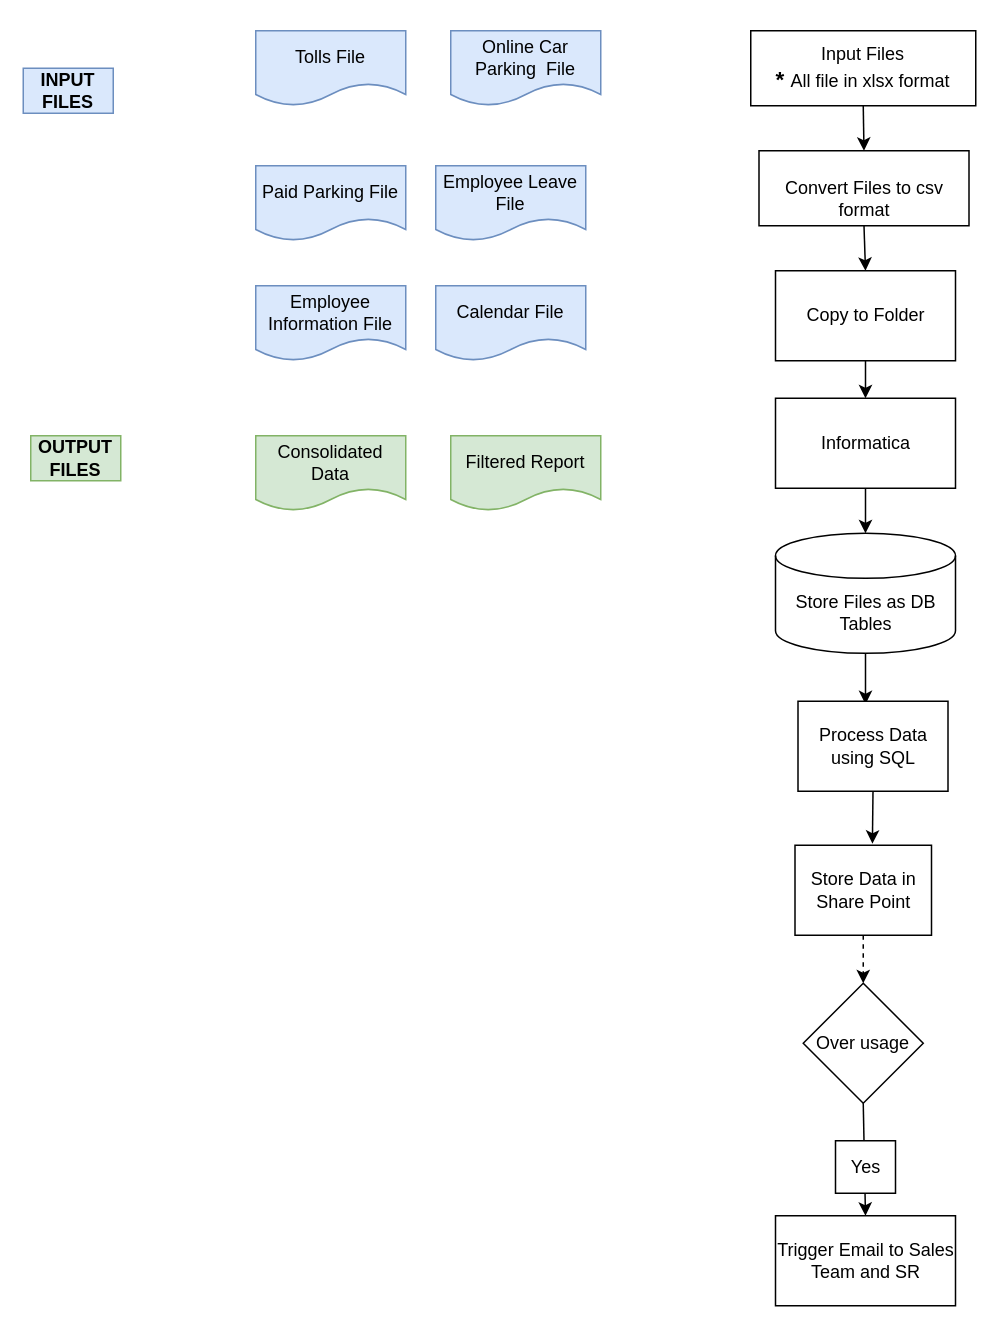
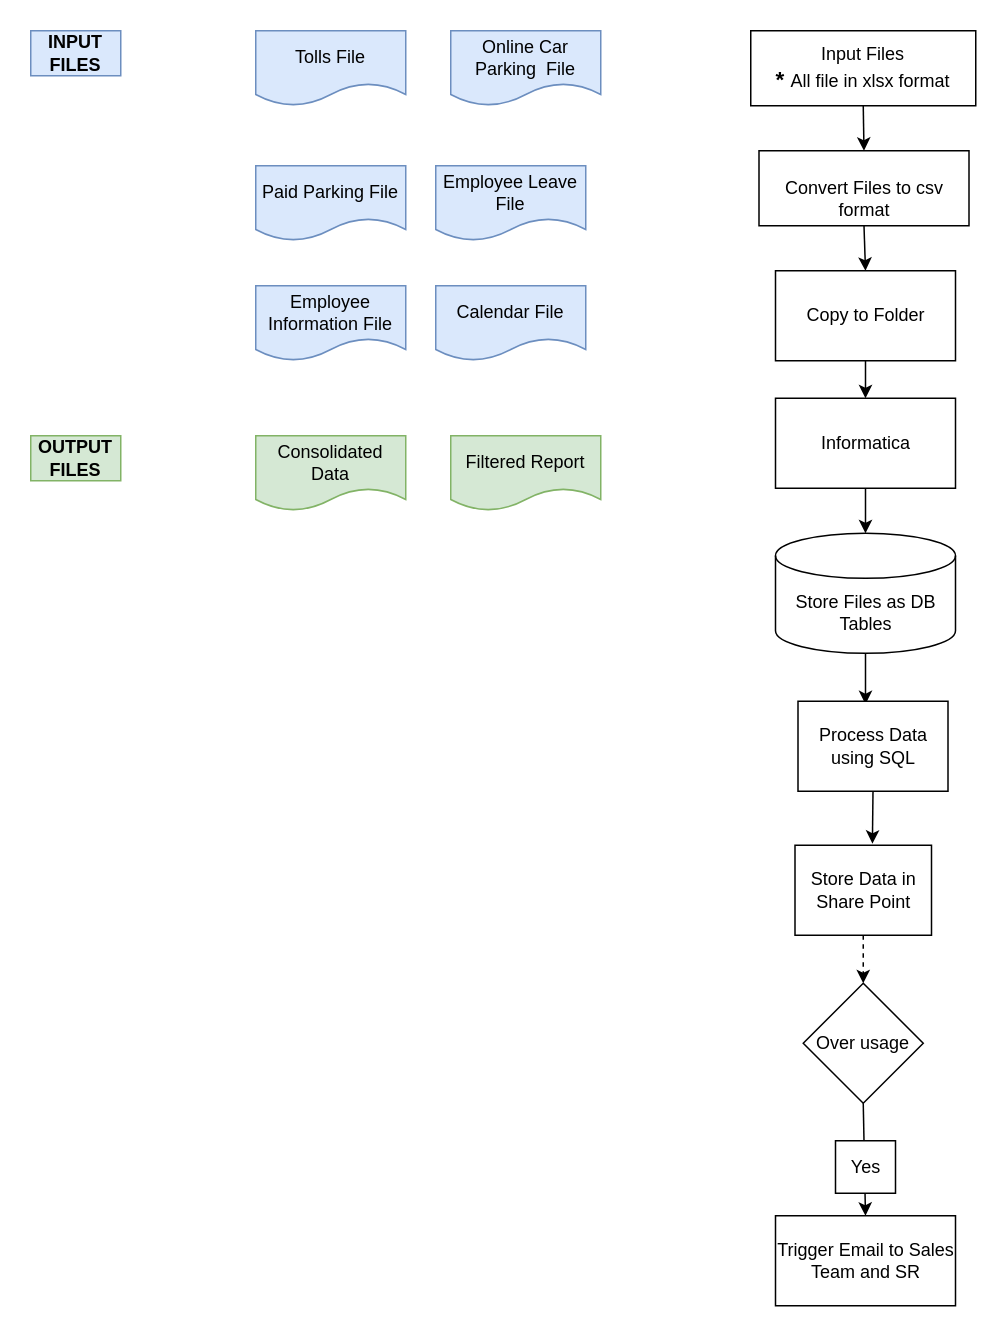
node "INPUT FILES": moved (68, 91) -> (76, 53)
